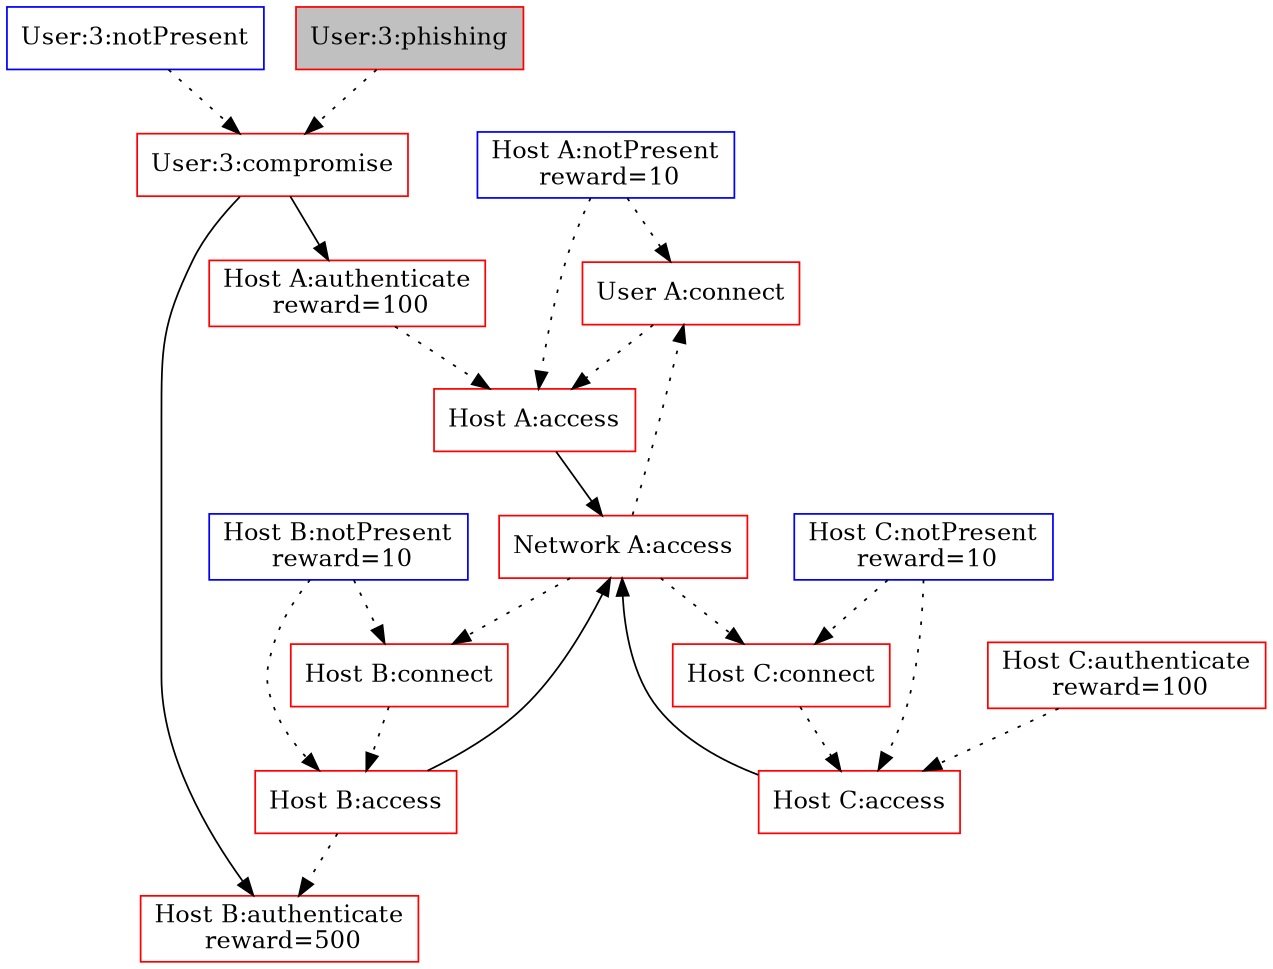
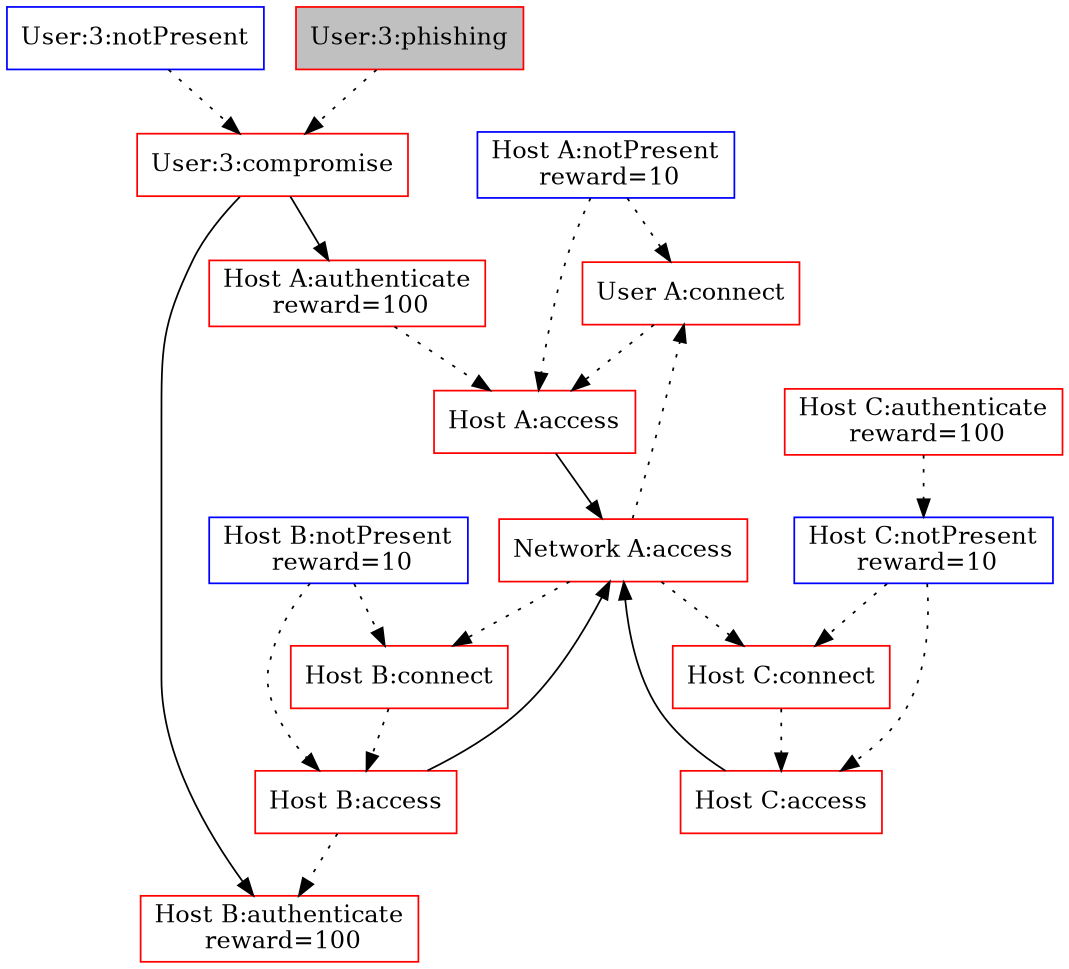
edge "Host C:authenticate reward=100" -> "Host C:access": now "Host C:authenticate reward=100" -> "Host C:notPresent reward=10"
node "Host B:authenticate reward=500": label "Host B:authenticate reward=500" -> "Host B:authenticate reward=100"
